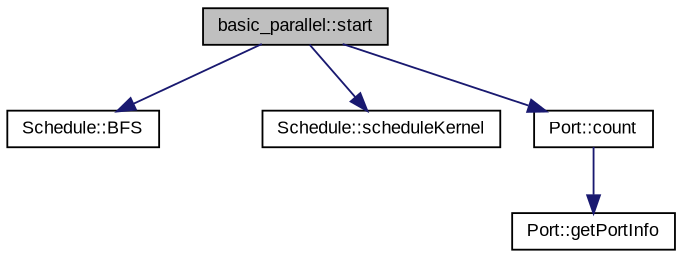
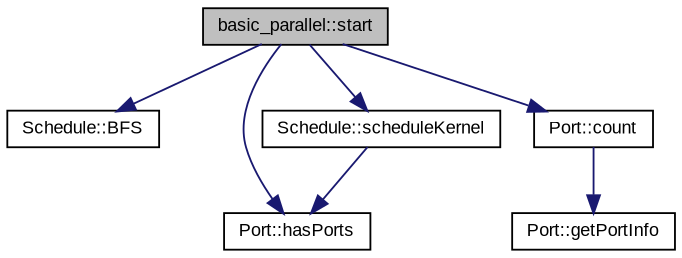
node "Port::hasPorts": added
